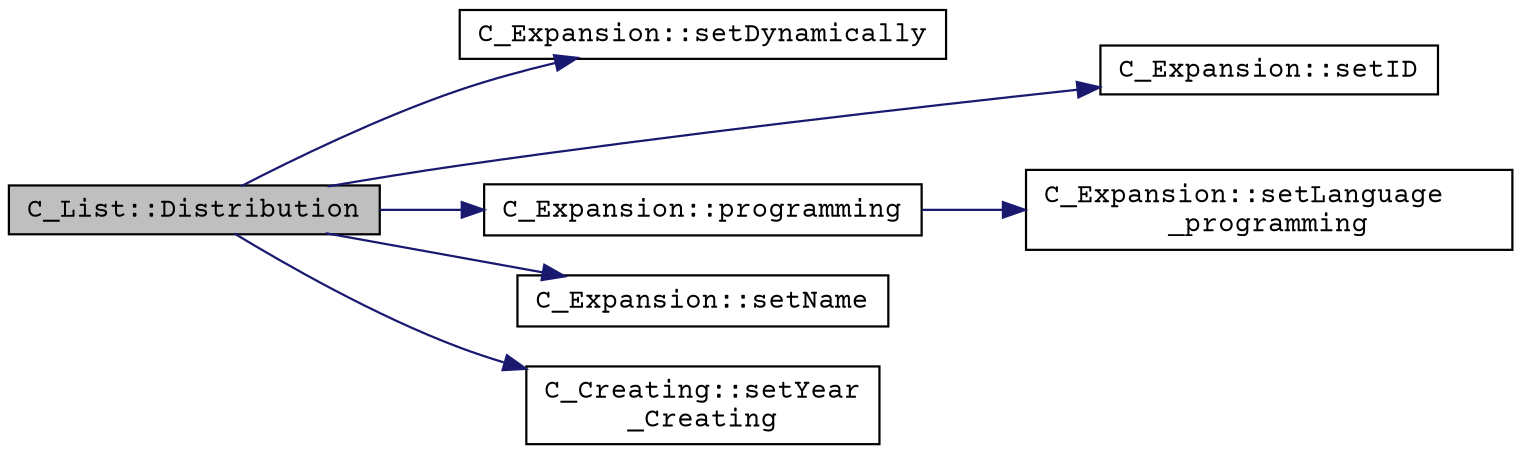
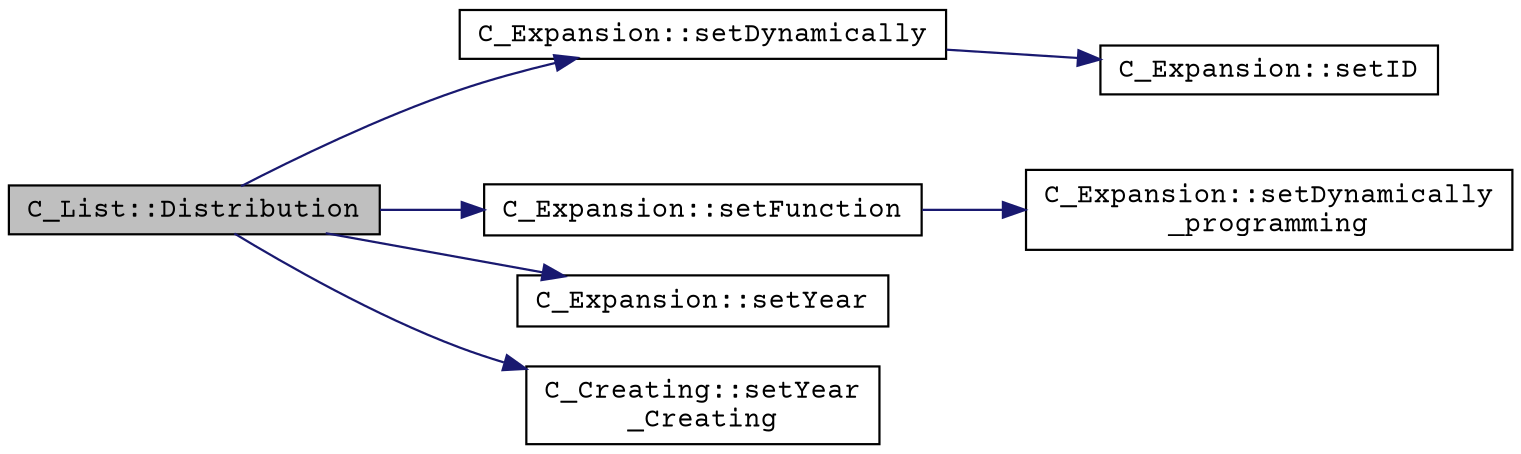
edge "C_List::Distribution" -> "C_Expansion::setID": now "C_Expansion::setDynamically" -> "C_Expansion::setID"
node "C_Expansion::programming": label "C_Expansion::programming" -> "C_Expansion::setFunction"
node "C_Expansion::setLanguage _programming": label "C_Expansion::setLanguage _programming" -> "C_Expansion::setDynamically _programming"
node "C_Expansion::setName": label "C_Expansion::setName" -> "C_Expansion::setYear"
